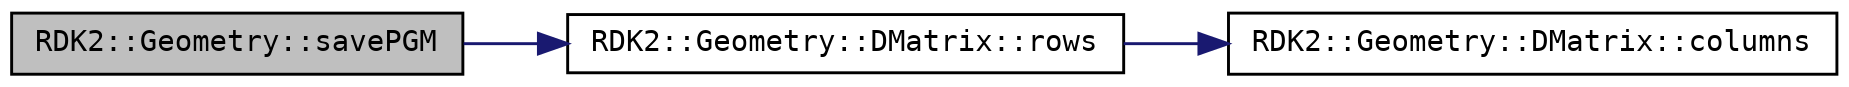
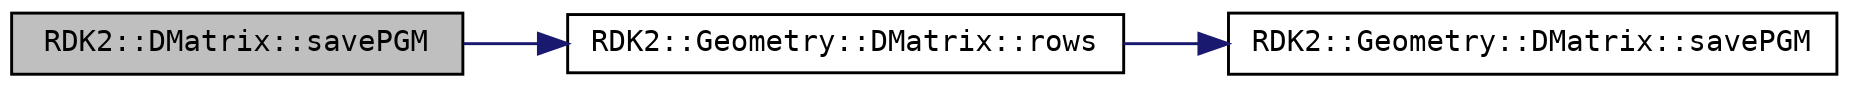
node "RDK2::Geometry::savePGM": label "RDK2::Geometry::savePGM" -> "RDK2::DMatrix::savePGM"
node "RDK2::Geometry::DMatrix::columns": label "RDK2::Geometry::DMatrix::columns" -> "RDK2::Geometry::DMatrix::savePGM"
